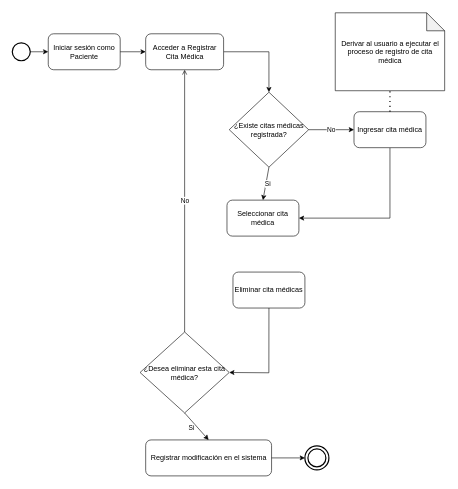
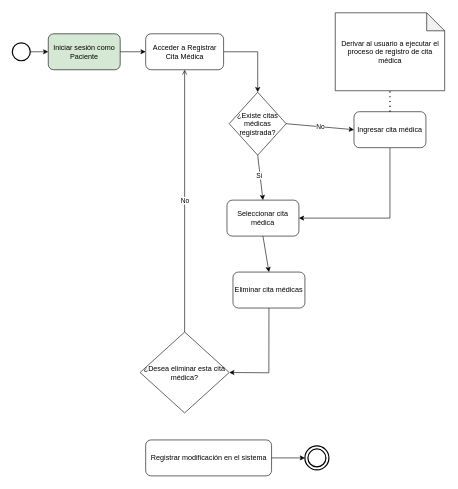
node "Iniciar sesión como Paciente": fillcolor #ffffff -> #d5e8d4
node "¿Existe citas médicas registrada?": size 80x75 -> 57x63
edge "Seleccionar cita médica" -> "Eliminar cita médicas": added
edge "¿Desea eliminar esta cita médica?" -> "Registrar modificación en el sistema": removed, label "Si"
